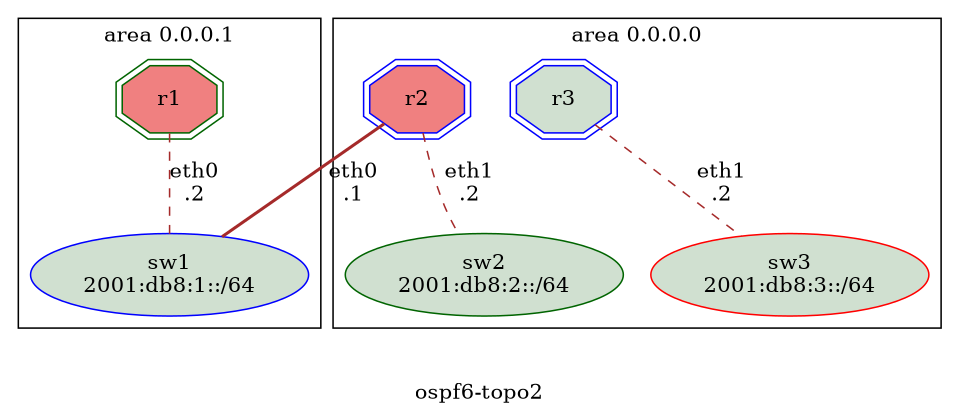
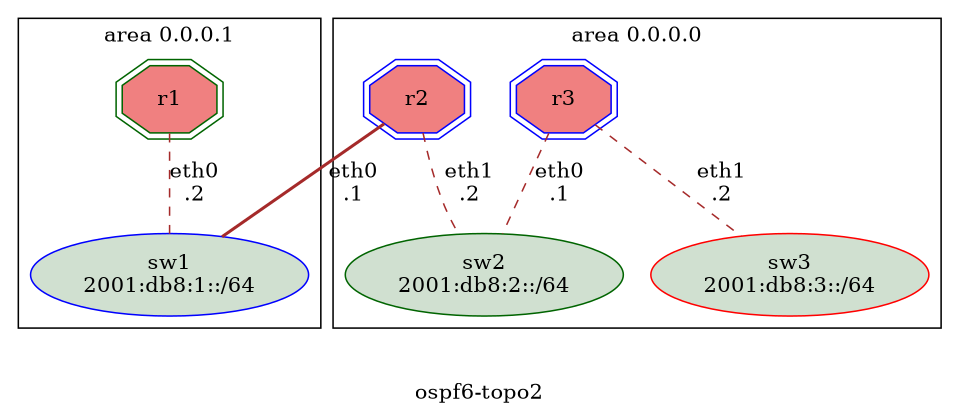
node "r3": fillcolor #d0e0d0 -> #f08080
edge "r3" -- "sw2 2001:db8:2::/64": added, label "eth0 .1"
